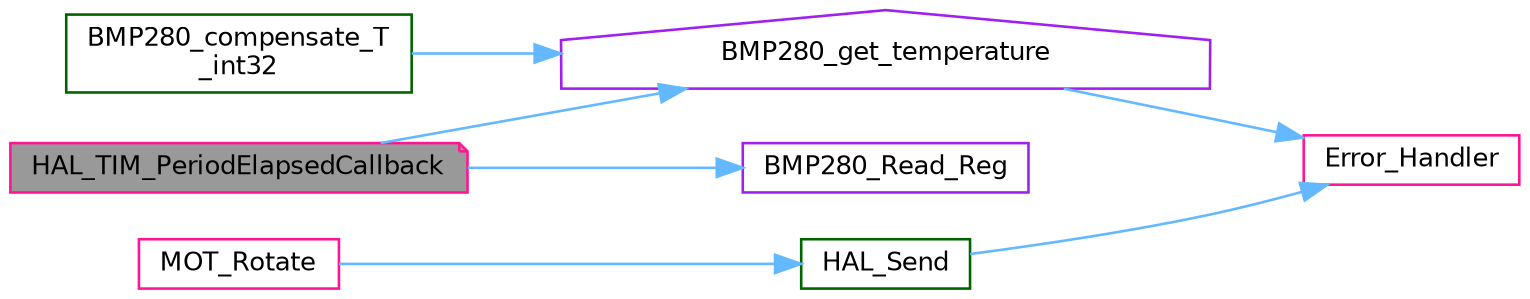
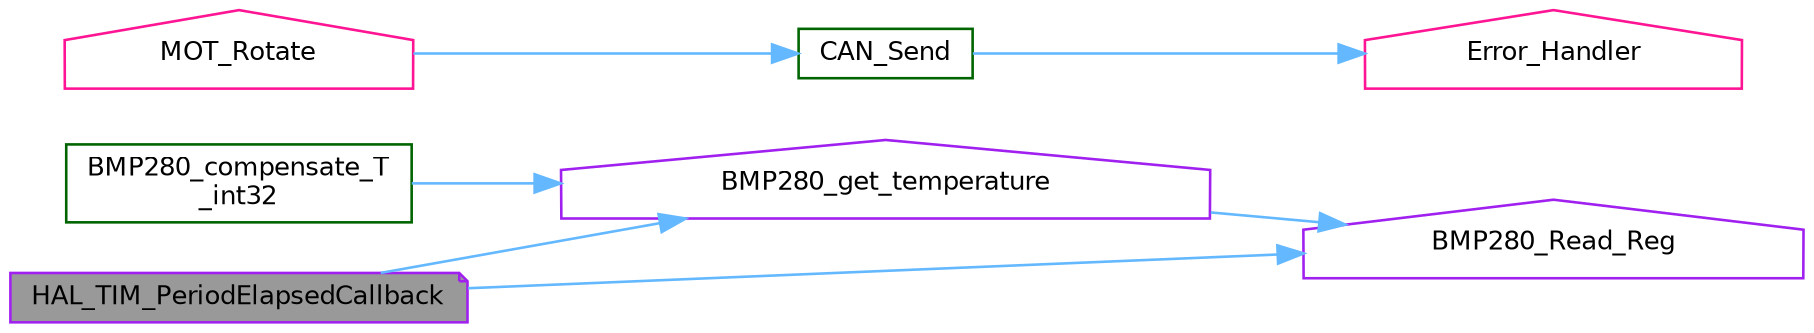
edge "BMP280_get_temperature" -> "Error_Handler": now "BMP280_get_temperature" -> "BMP280_Read_Reg"
node "Error_Handler": shape box -> house
node "HAL_TIM_PeriodElapsedCallback": color deeppink -> purple
node "BMP280_Read_Reg": shape box -> house
node "MOT_Rotate": shape box -> house
node "HAL_Send": label "HAL_Send" -> "CAN_Send"
